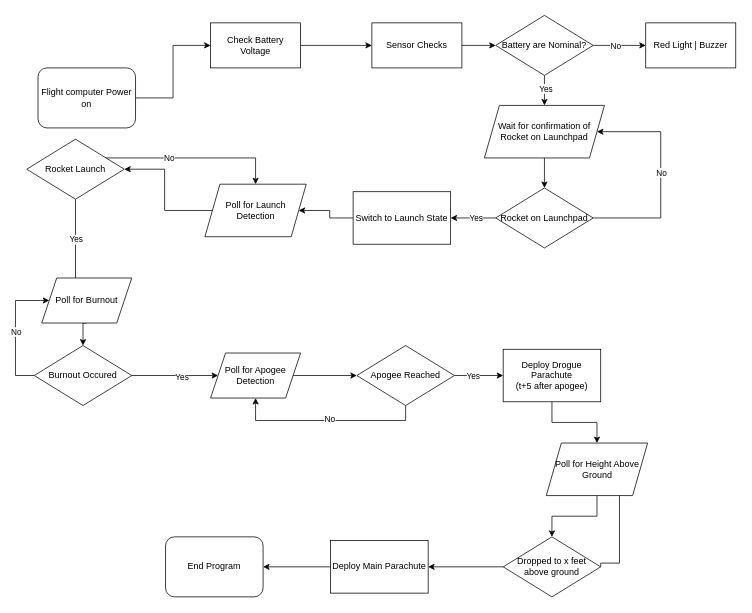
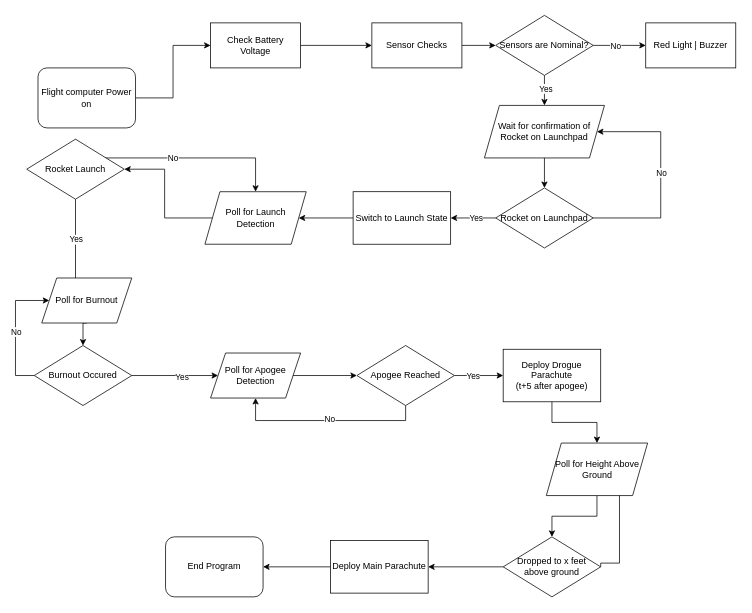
node "Battery are Nominal?": label "Battery are Nominal?" -> "Sensors are Nominal?"
node "Poll for Launch Detection": moved (255, 210) -> (255, 218)
